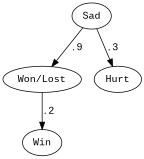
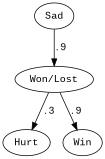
edge "Sad" -> "Hurt": now "Won/Lost" -> "Hurt"
edge "Won/Lost" -> "Win": label ".2" -> ".9"
